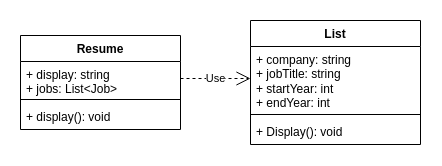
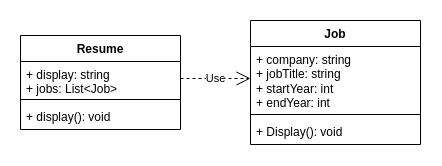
node "List": label "List" -> "Job"
